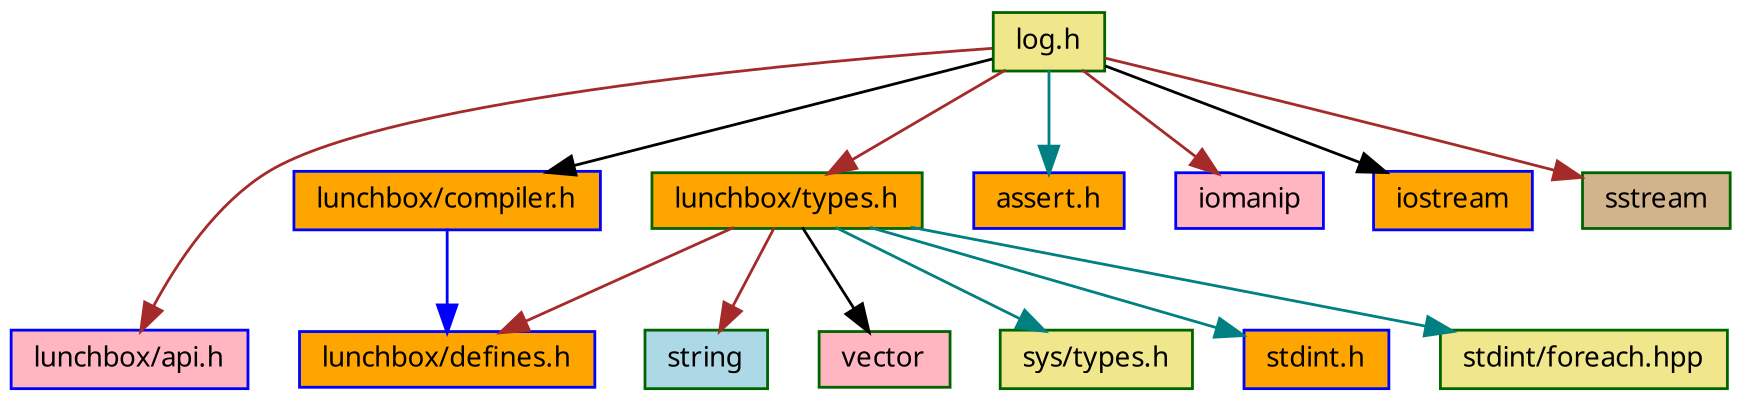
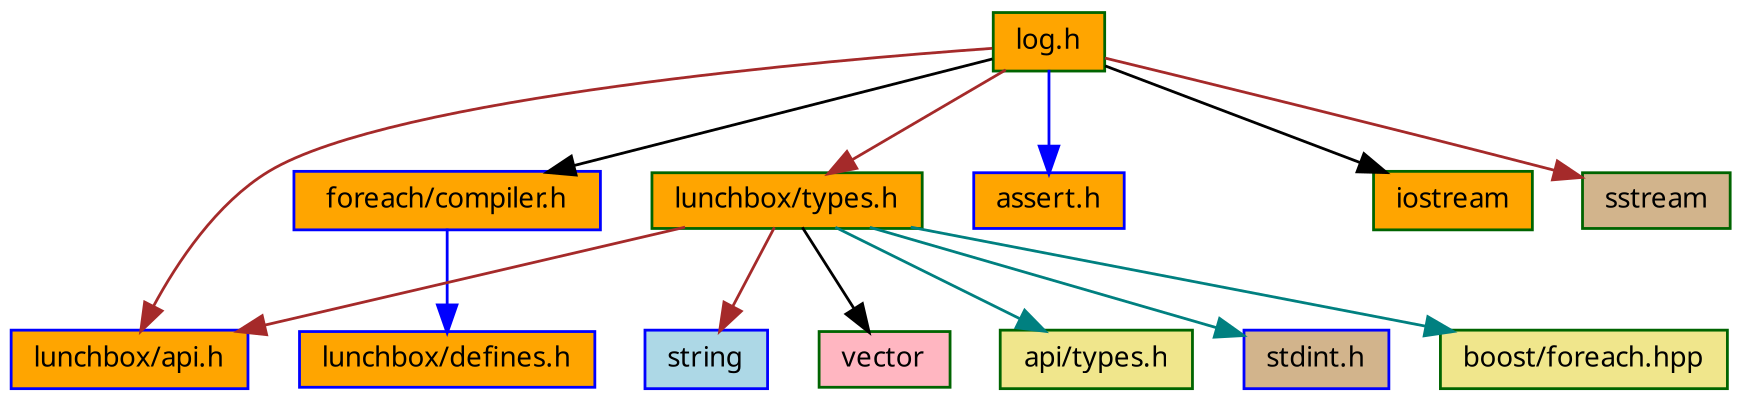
node "log.h": fillcolor khaki -> orange
edge "log.h" -> "assert.h": color teal -> blue
node "lunchbox/compiler.h": label "lunchbox/compiler.h" -> "foreach/compiler.h"
node "iomanip": removed
node "iostream": color blue -> darkgreen
edge "lunchbox/types.h" -> "lunchbox/defines.h": now "lunchbox/types.h" -> "lunchbox/api.h"
node "lunchbox/api.h": fillcolor lightpink -> orange
node "string": color darkgreen -> blue
node "sys/types.h": label "sys/types.h" -> "api/types.h"
node "stdint.h": fillcolor orange -> tan
node "stdint/foreach.hpp": label "stdint/foreach.hpp" -> "boost/foreach.hpp"
